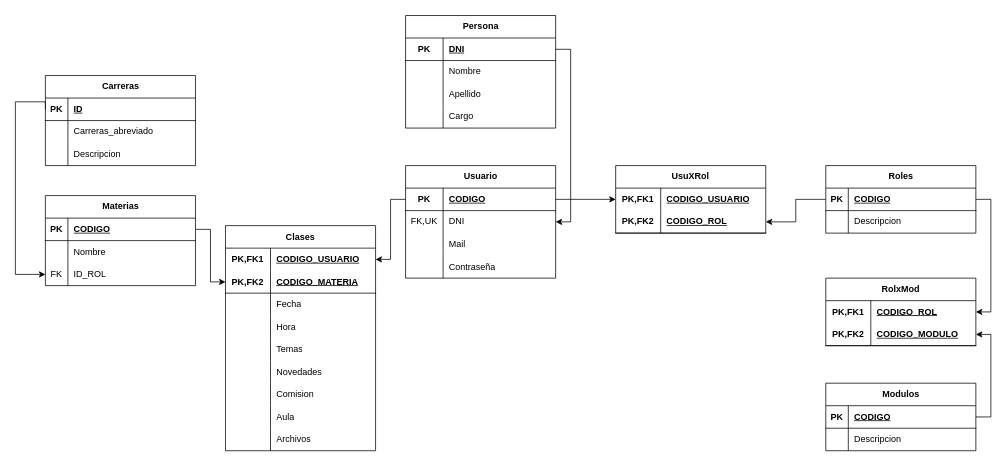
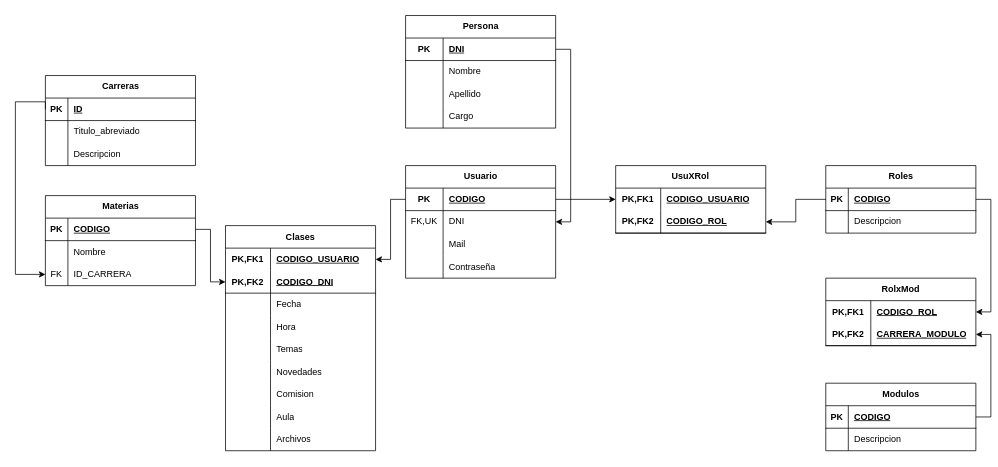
node "Carreras_abreviado": label "Carreras_abreviado" -> "Titulo_abreviado"
node "ID_ROL": label "ID_ROL" -> "ID_CARRERA"
node "CODIGO_MATERIA": label "CODIGO_MATERIA" -> "CODIGO_DNI"
node "CODIGO_MODULO": label "CODIGO_MODULO" -> "CARRERA_MODULO"
